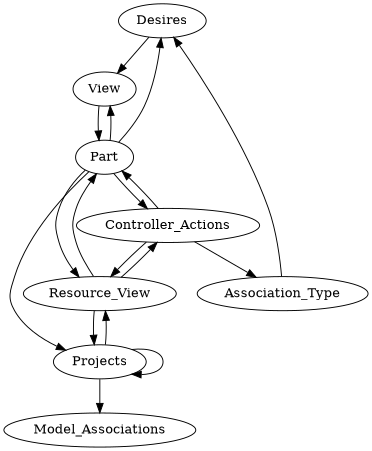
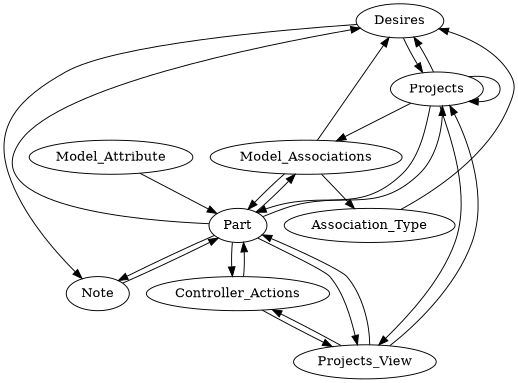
edge "Desires" -> "Projects": added
edge "Projects" -> "Desires": added
node "View": label "View" -> "Note"
edge "Model_Associations" -> "Desires": added
node "Model_Attribute": added
edge "Model_Associations" -> "Part": added
edge "Projects" -> "Part": added
edge "Part" -> "Model_Associations": added
edge "Controller_Actions" -> "Association_Type": now "Model_Associations" -> "Association_Type"
node "Resource_View": label "Resource_View" -> "Projects_View"
